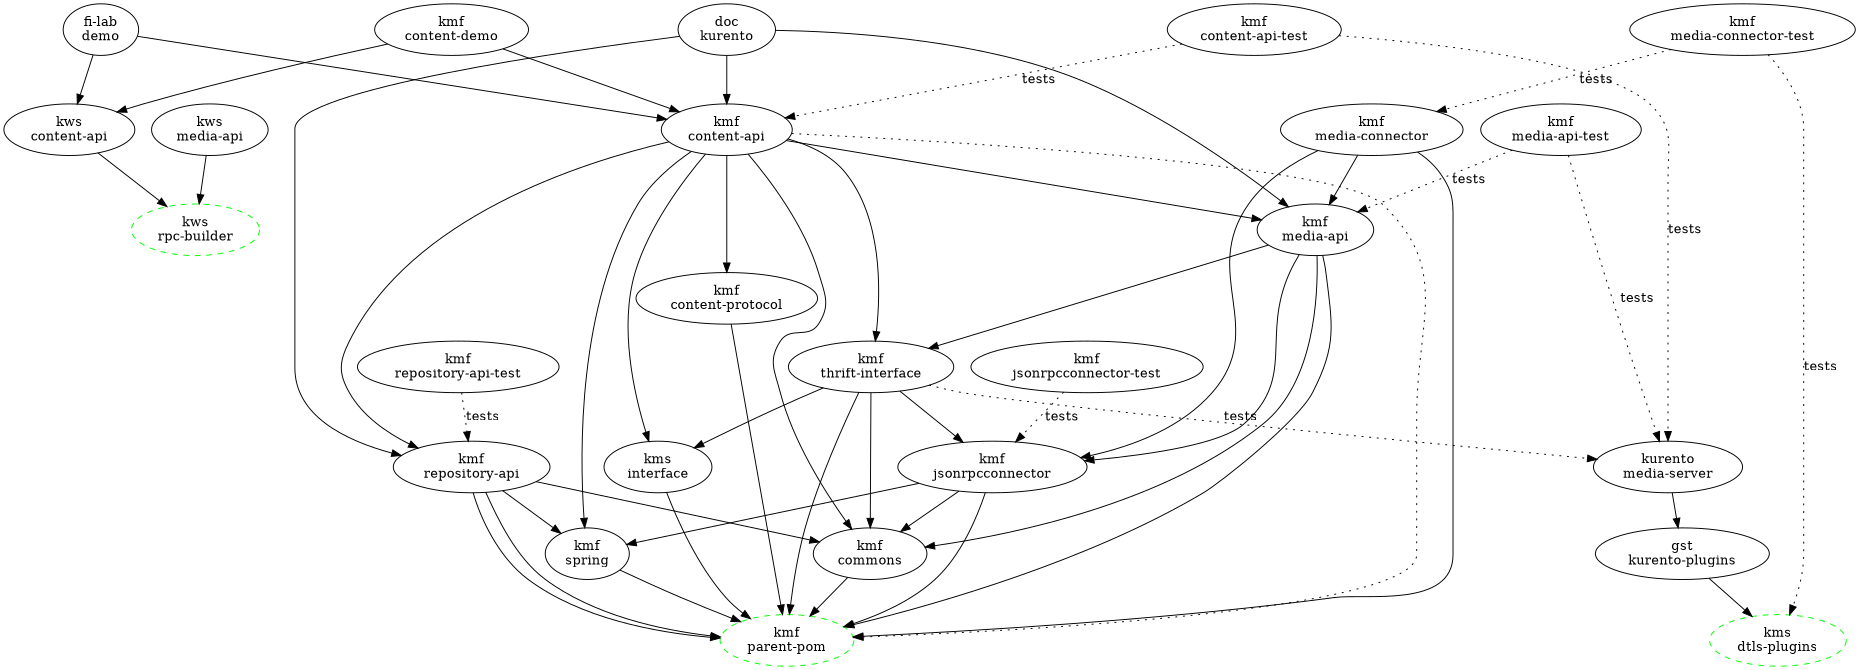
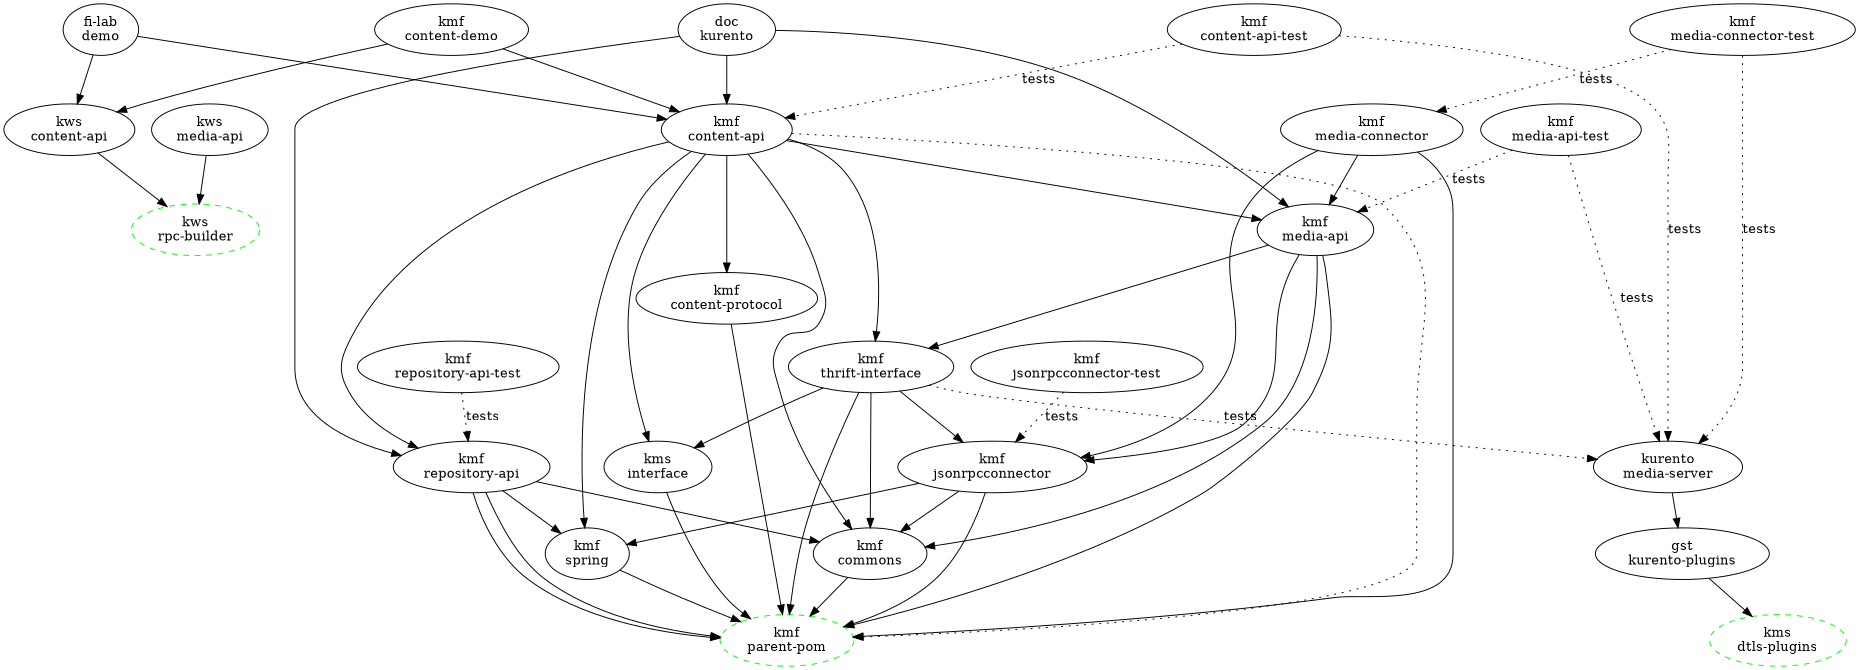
edge "kmf media-connector-test" -> "kms dtls-plugins": now "kmf media-connector-test" -> "kurento media-server"
